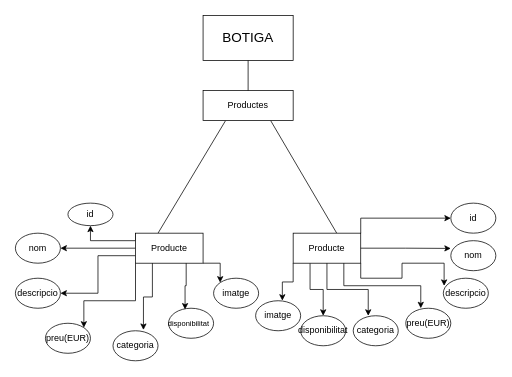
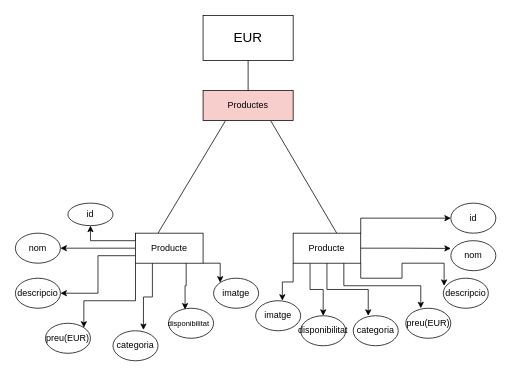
node "BOTIGA": label "BOTIGA" -> "EUR"
node "Productes": fillcolor #ffffff -> #f8cecc
